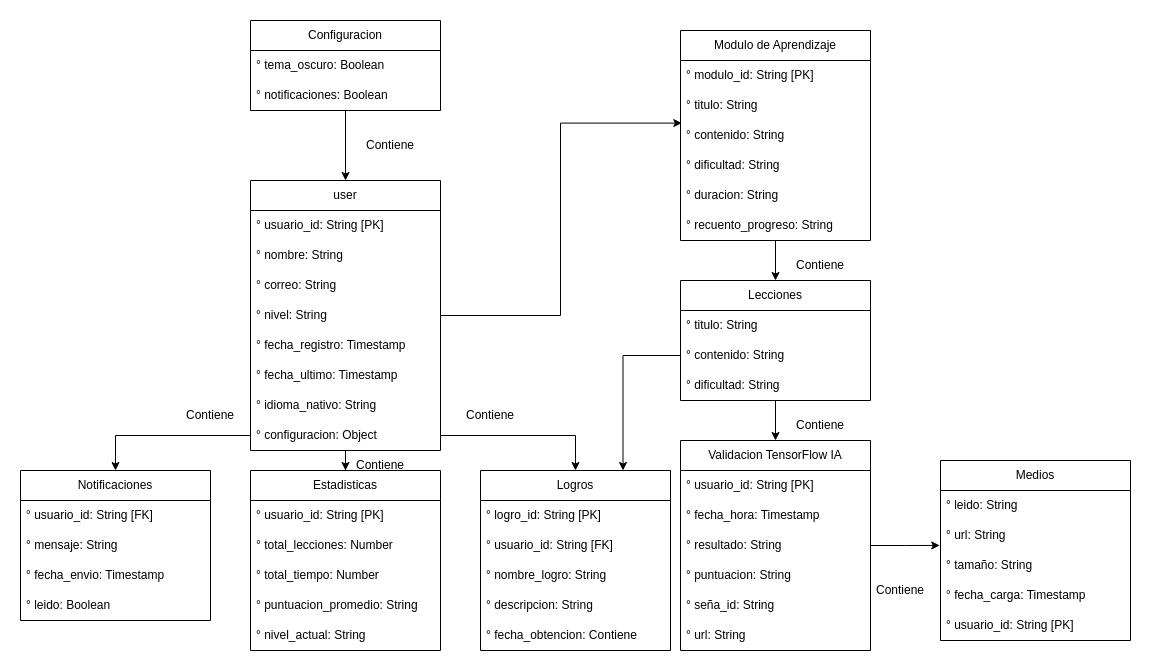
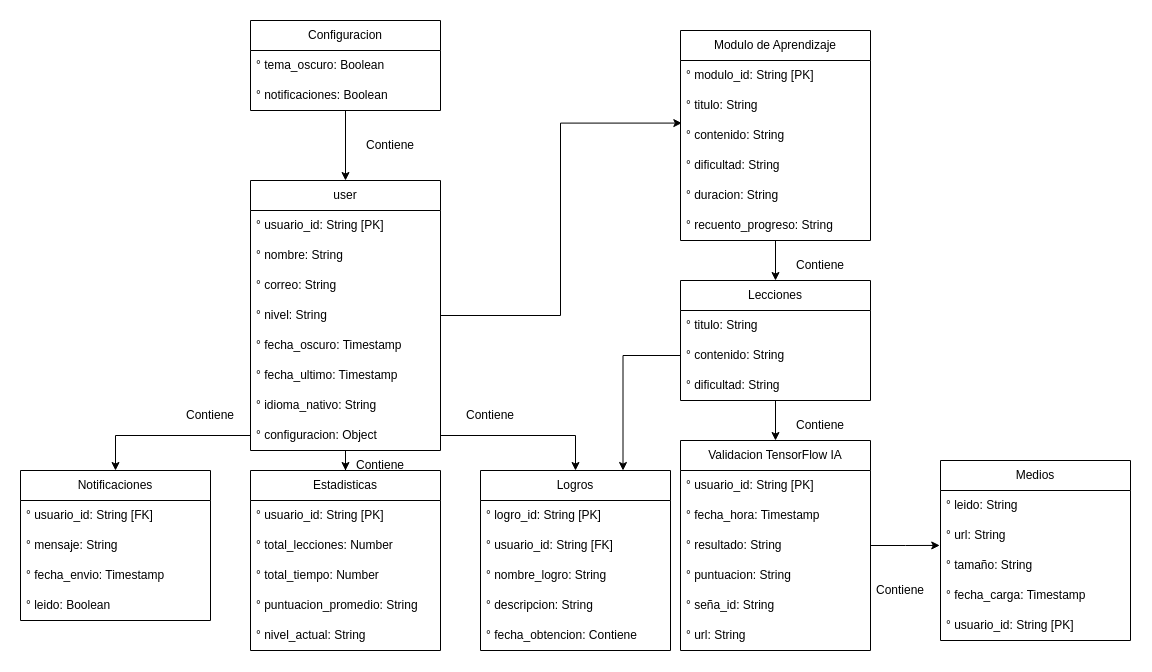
node "° fecha_registro: Timestamp": label "° fecha_registro: Timestamp" -> "° fecha_oscuro: Timestamp"
